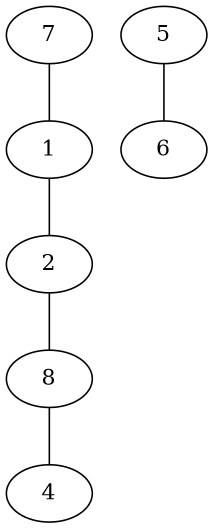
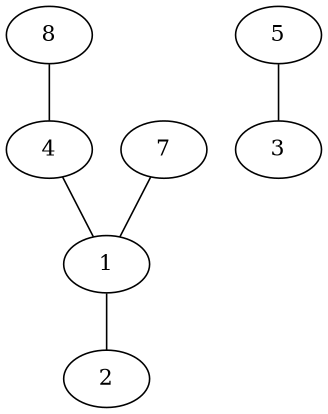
node "6": label "6" -> "3"
edge "4" -- "1": added
edge "2" -- "8": removed
